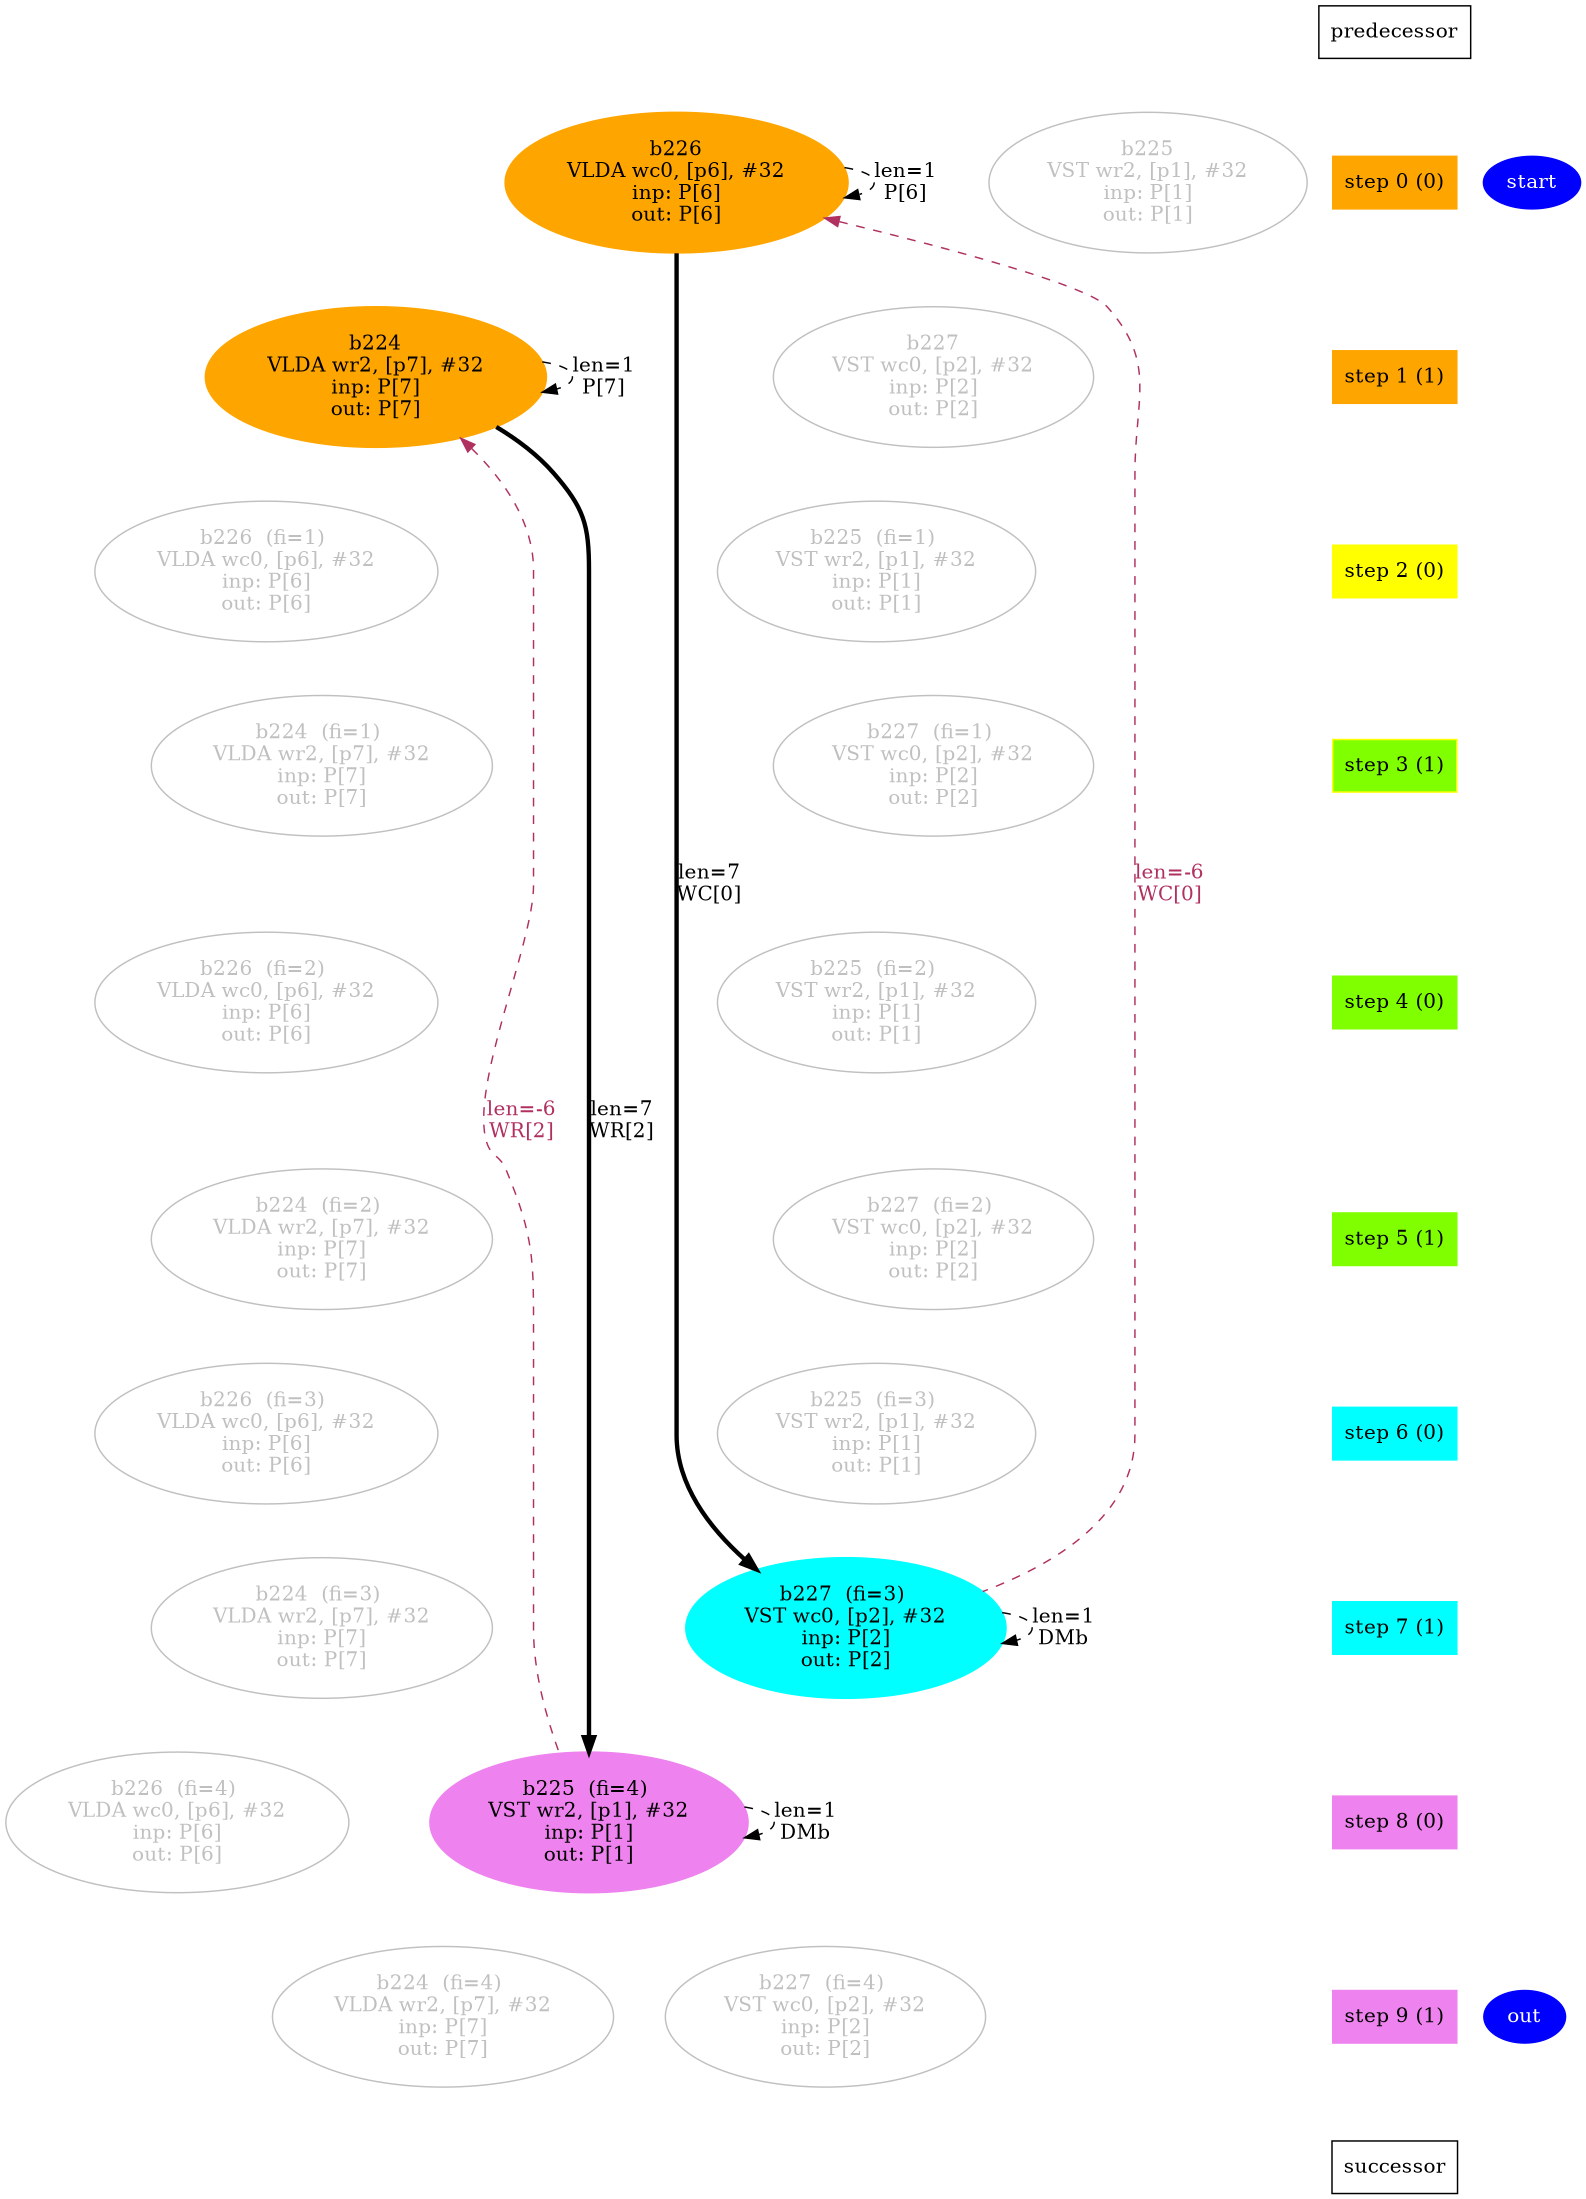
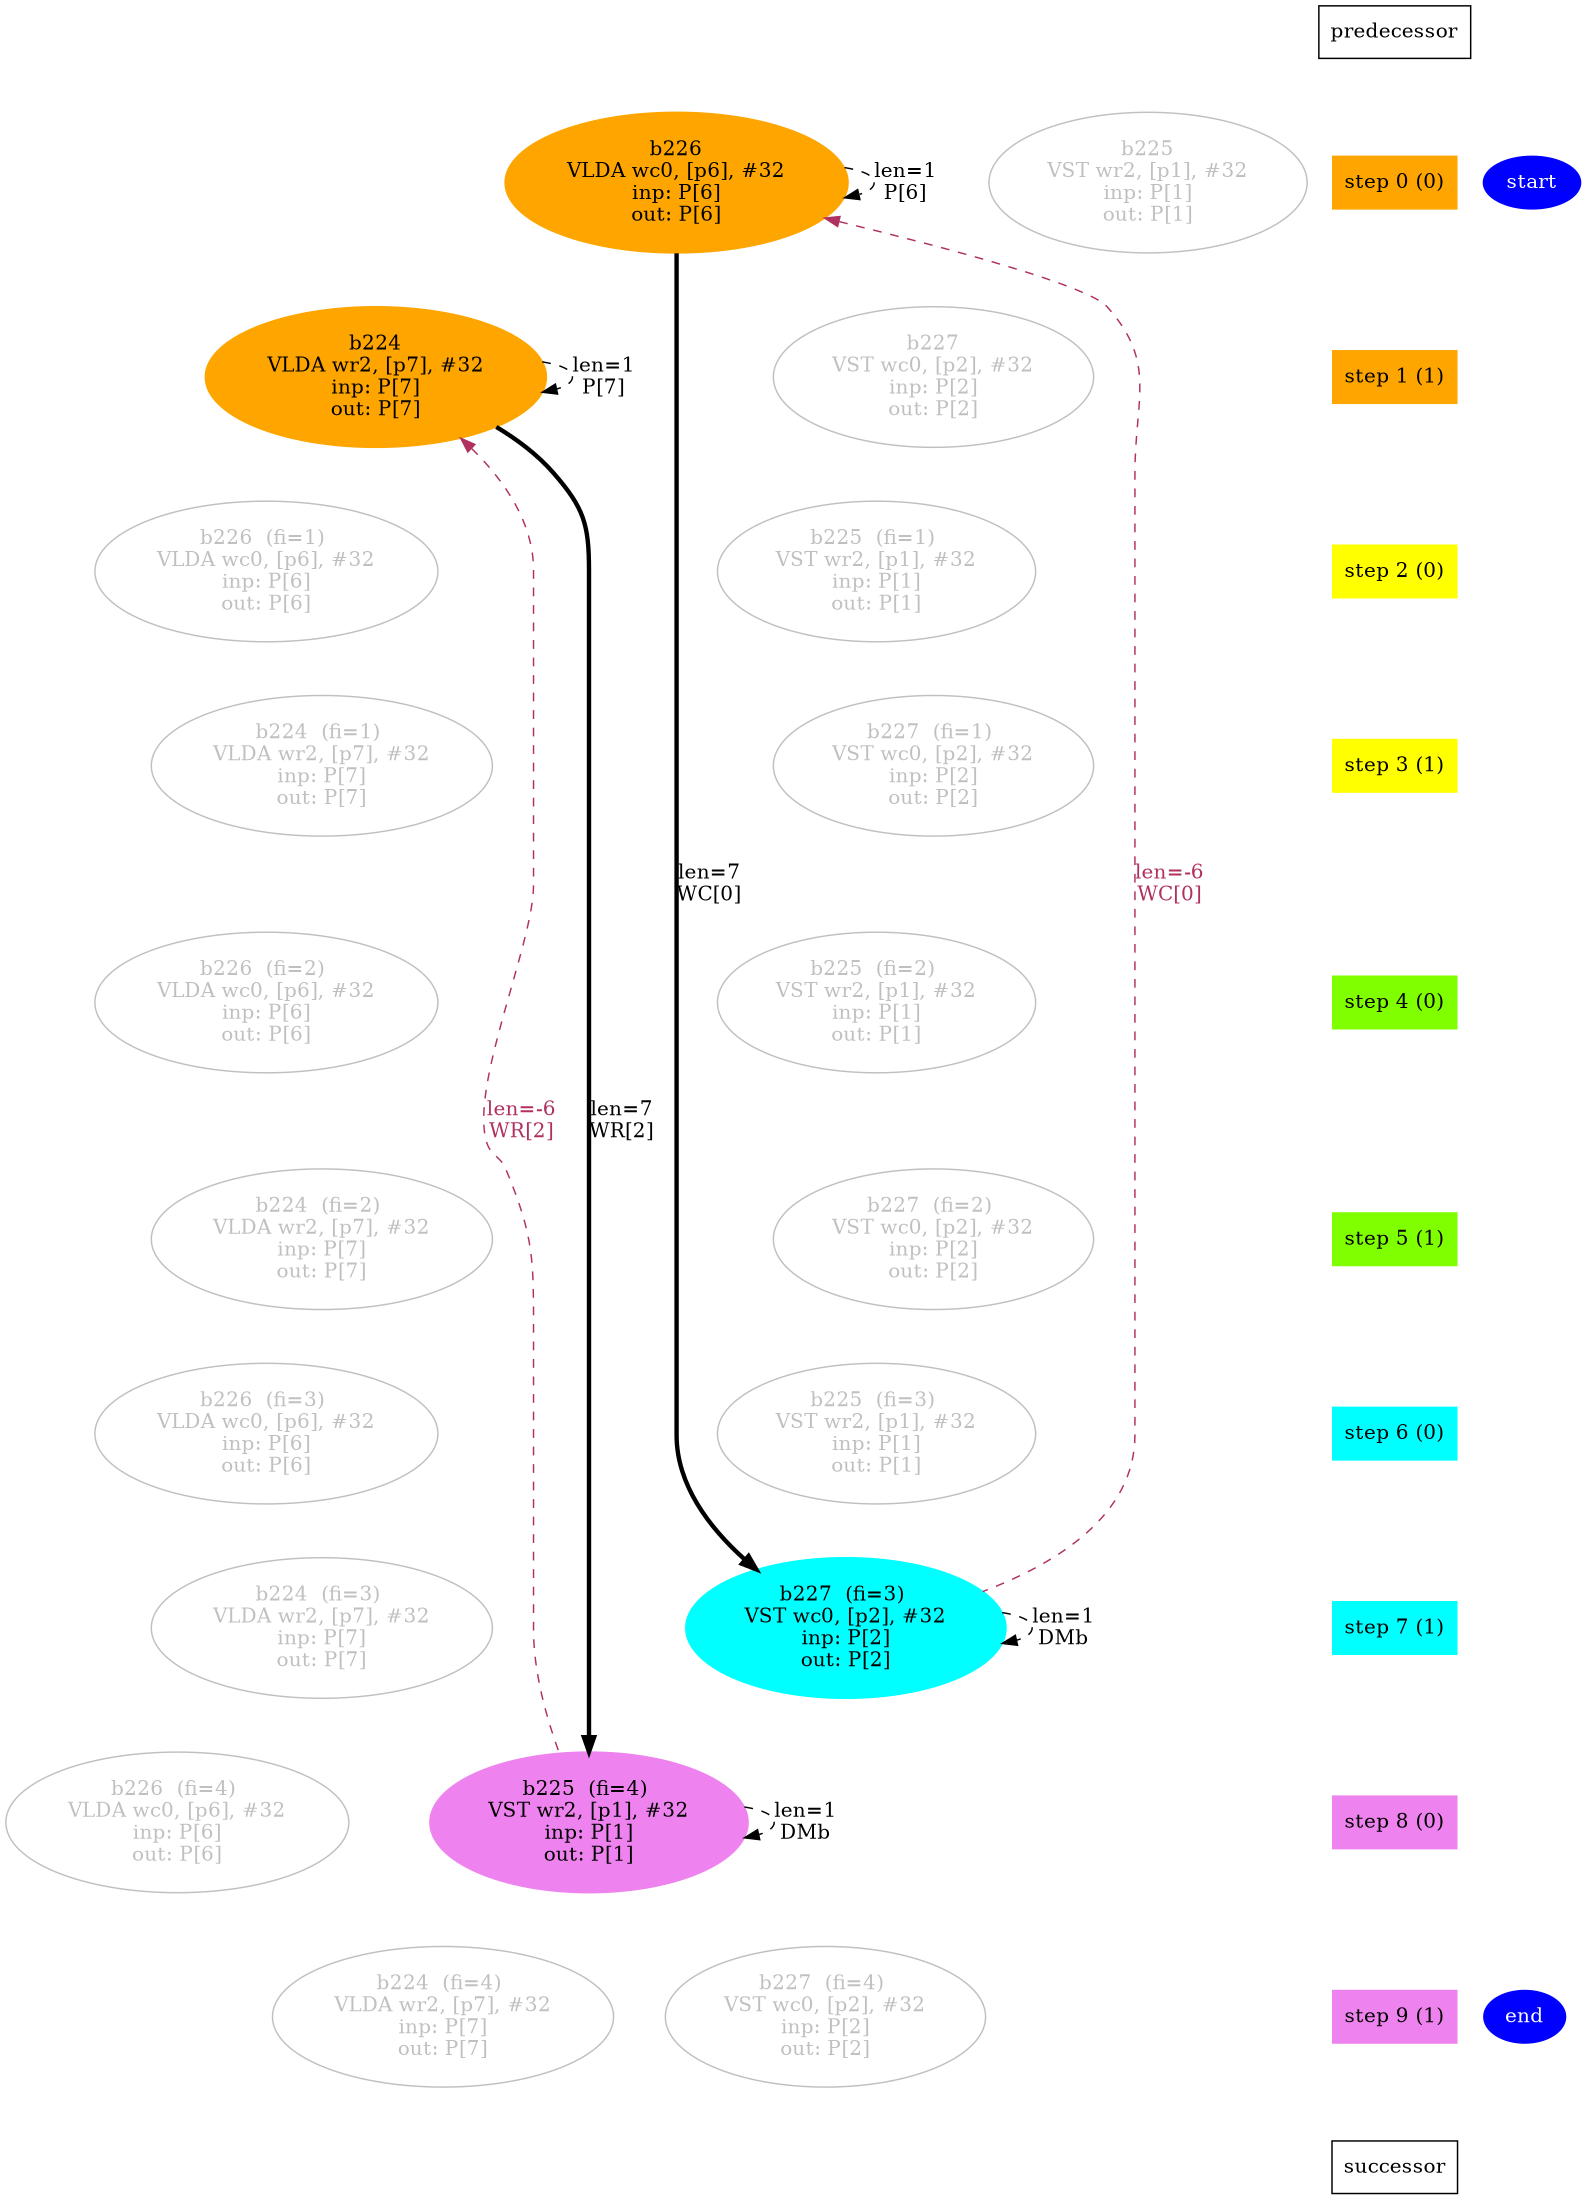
node "step 3 (1)": fillcolor chartreuse -> yellow
node "out": label "out" -> "end"
